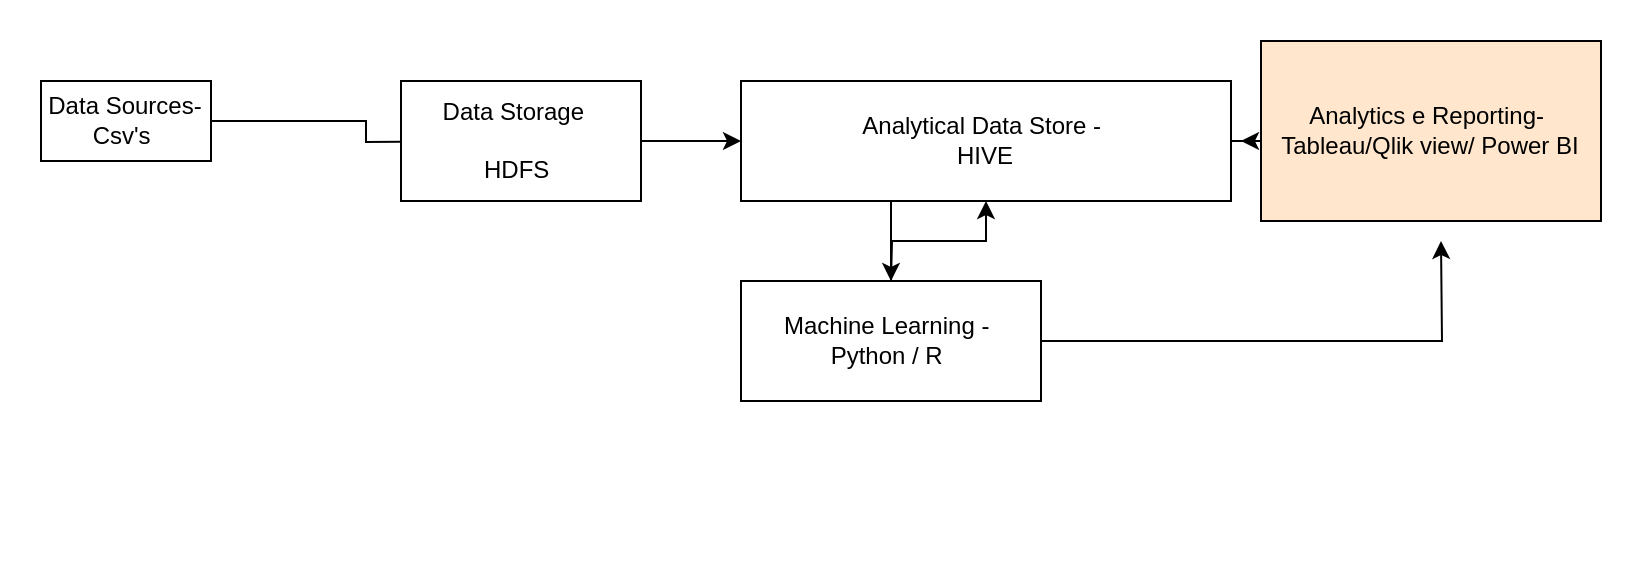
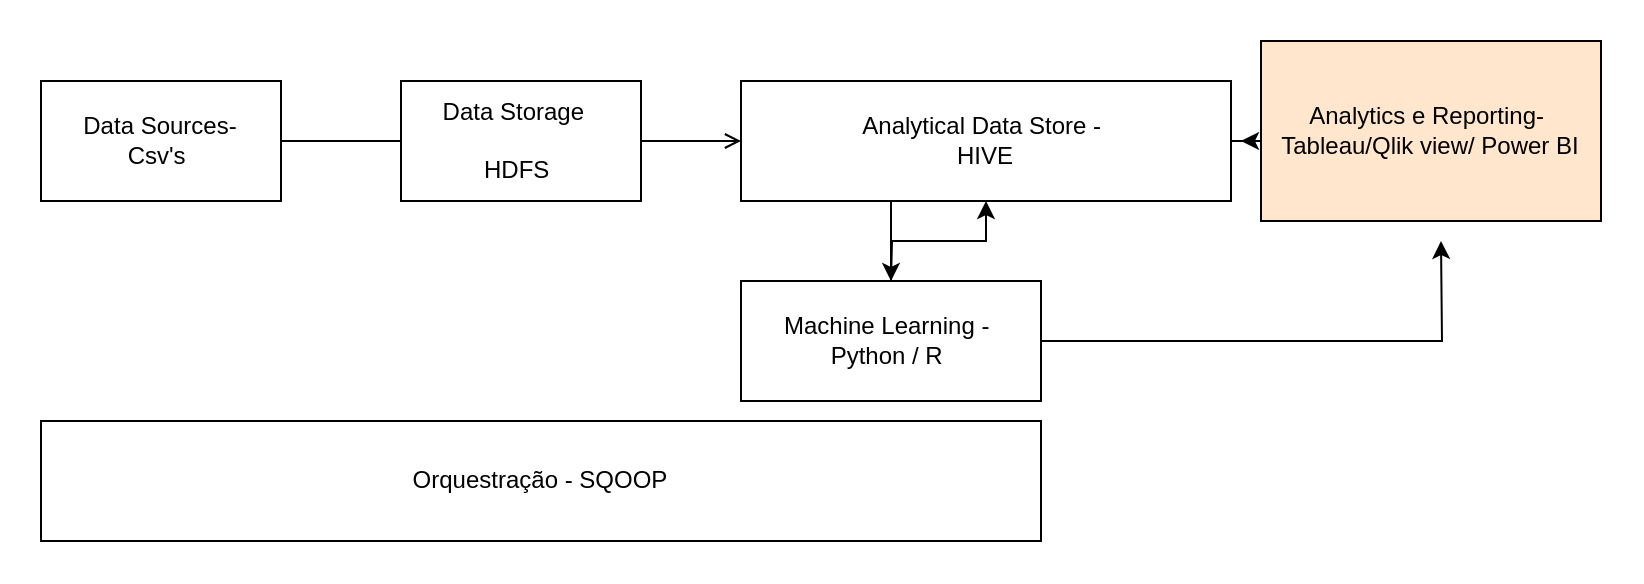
node "Data Sources- Csv's": size 170x80 -> 240x120
edge "Data Storage HDFS" -> "Analytical Data Store - HIVE": arrowhead classic -> open
node "Orquestração - SQOOP": added
